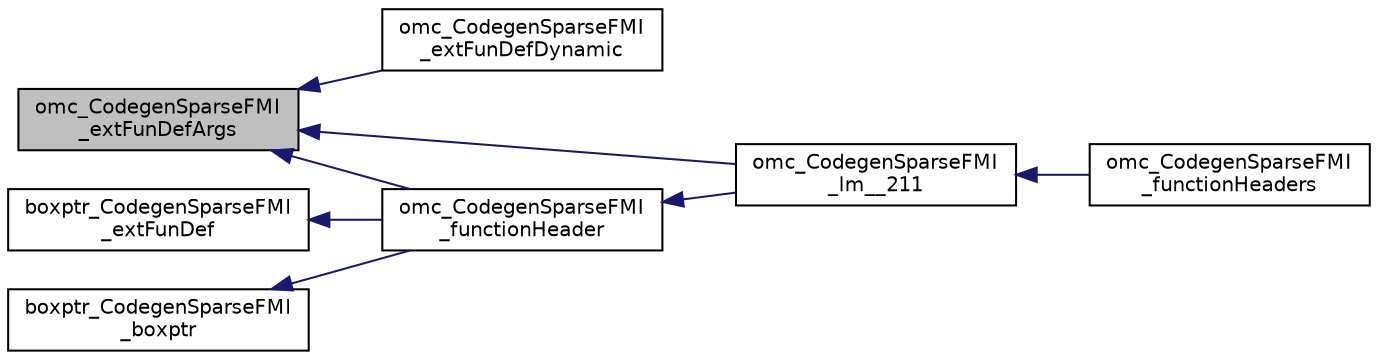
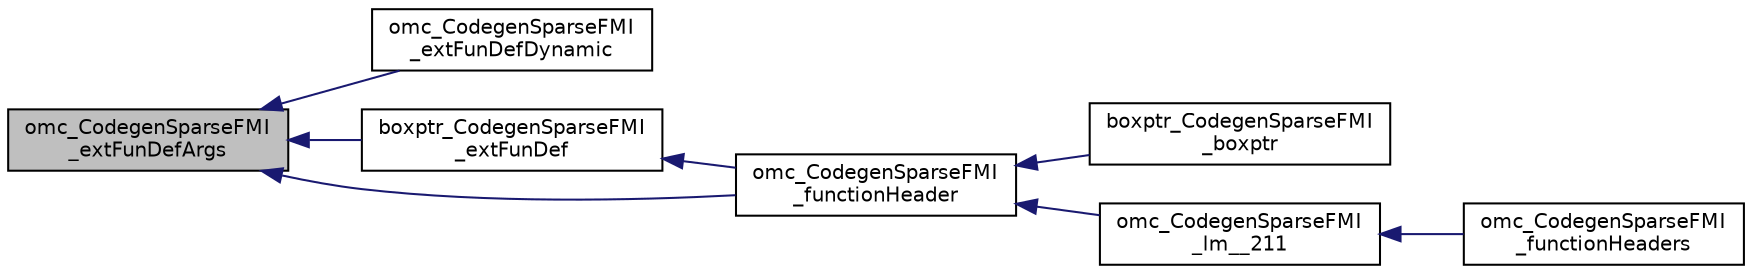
edge "omc_CodegenSparseFMI _lm__211" -> "omc_CodegenSparseFMI _extFunDefArgs": now "boxptr_CodegenSparseFMI _extFunDef" -> "omc_CodegenSparseFMI _extFunDefArgs"
edge "omc_CodegenSparseFMI _functionHeader" -> "boxptr_CodegenSparseFMI _boxptr": reversed
